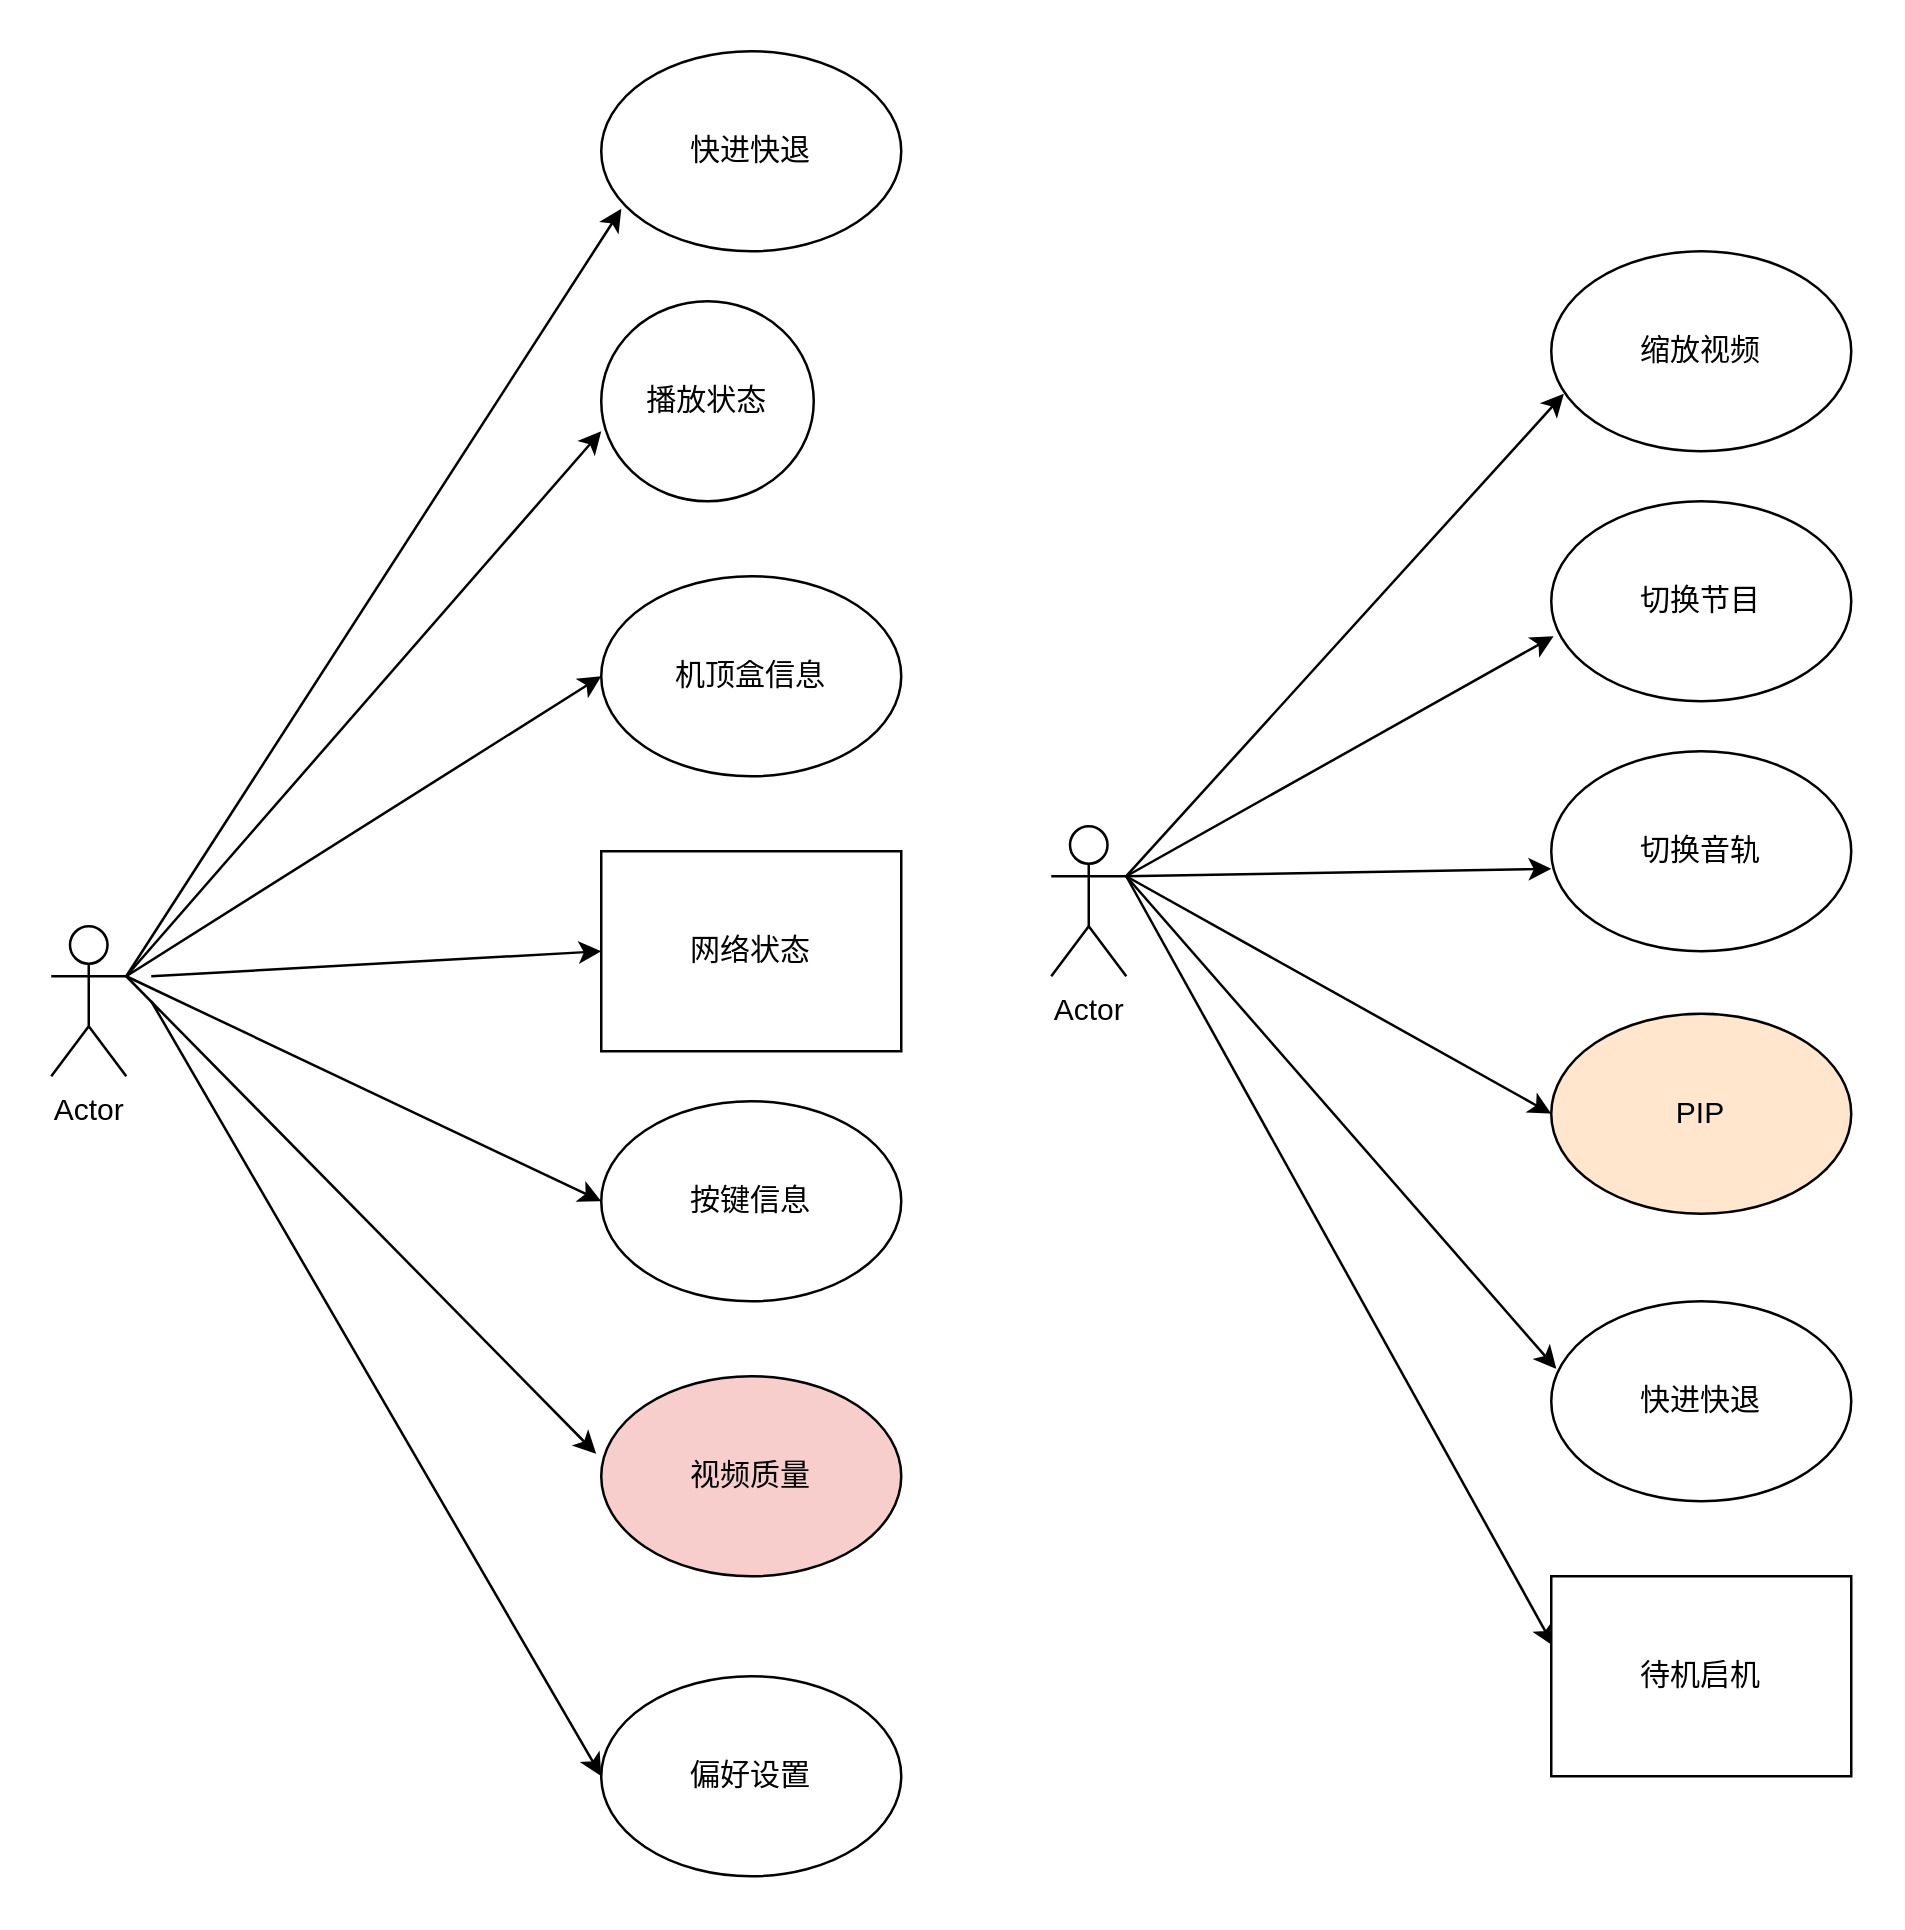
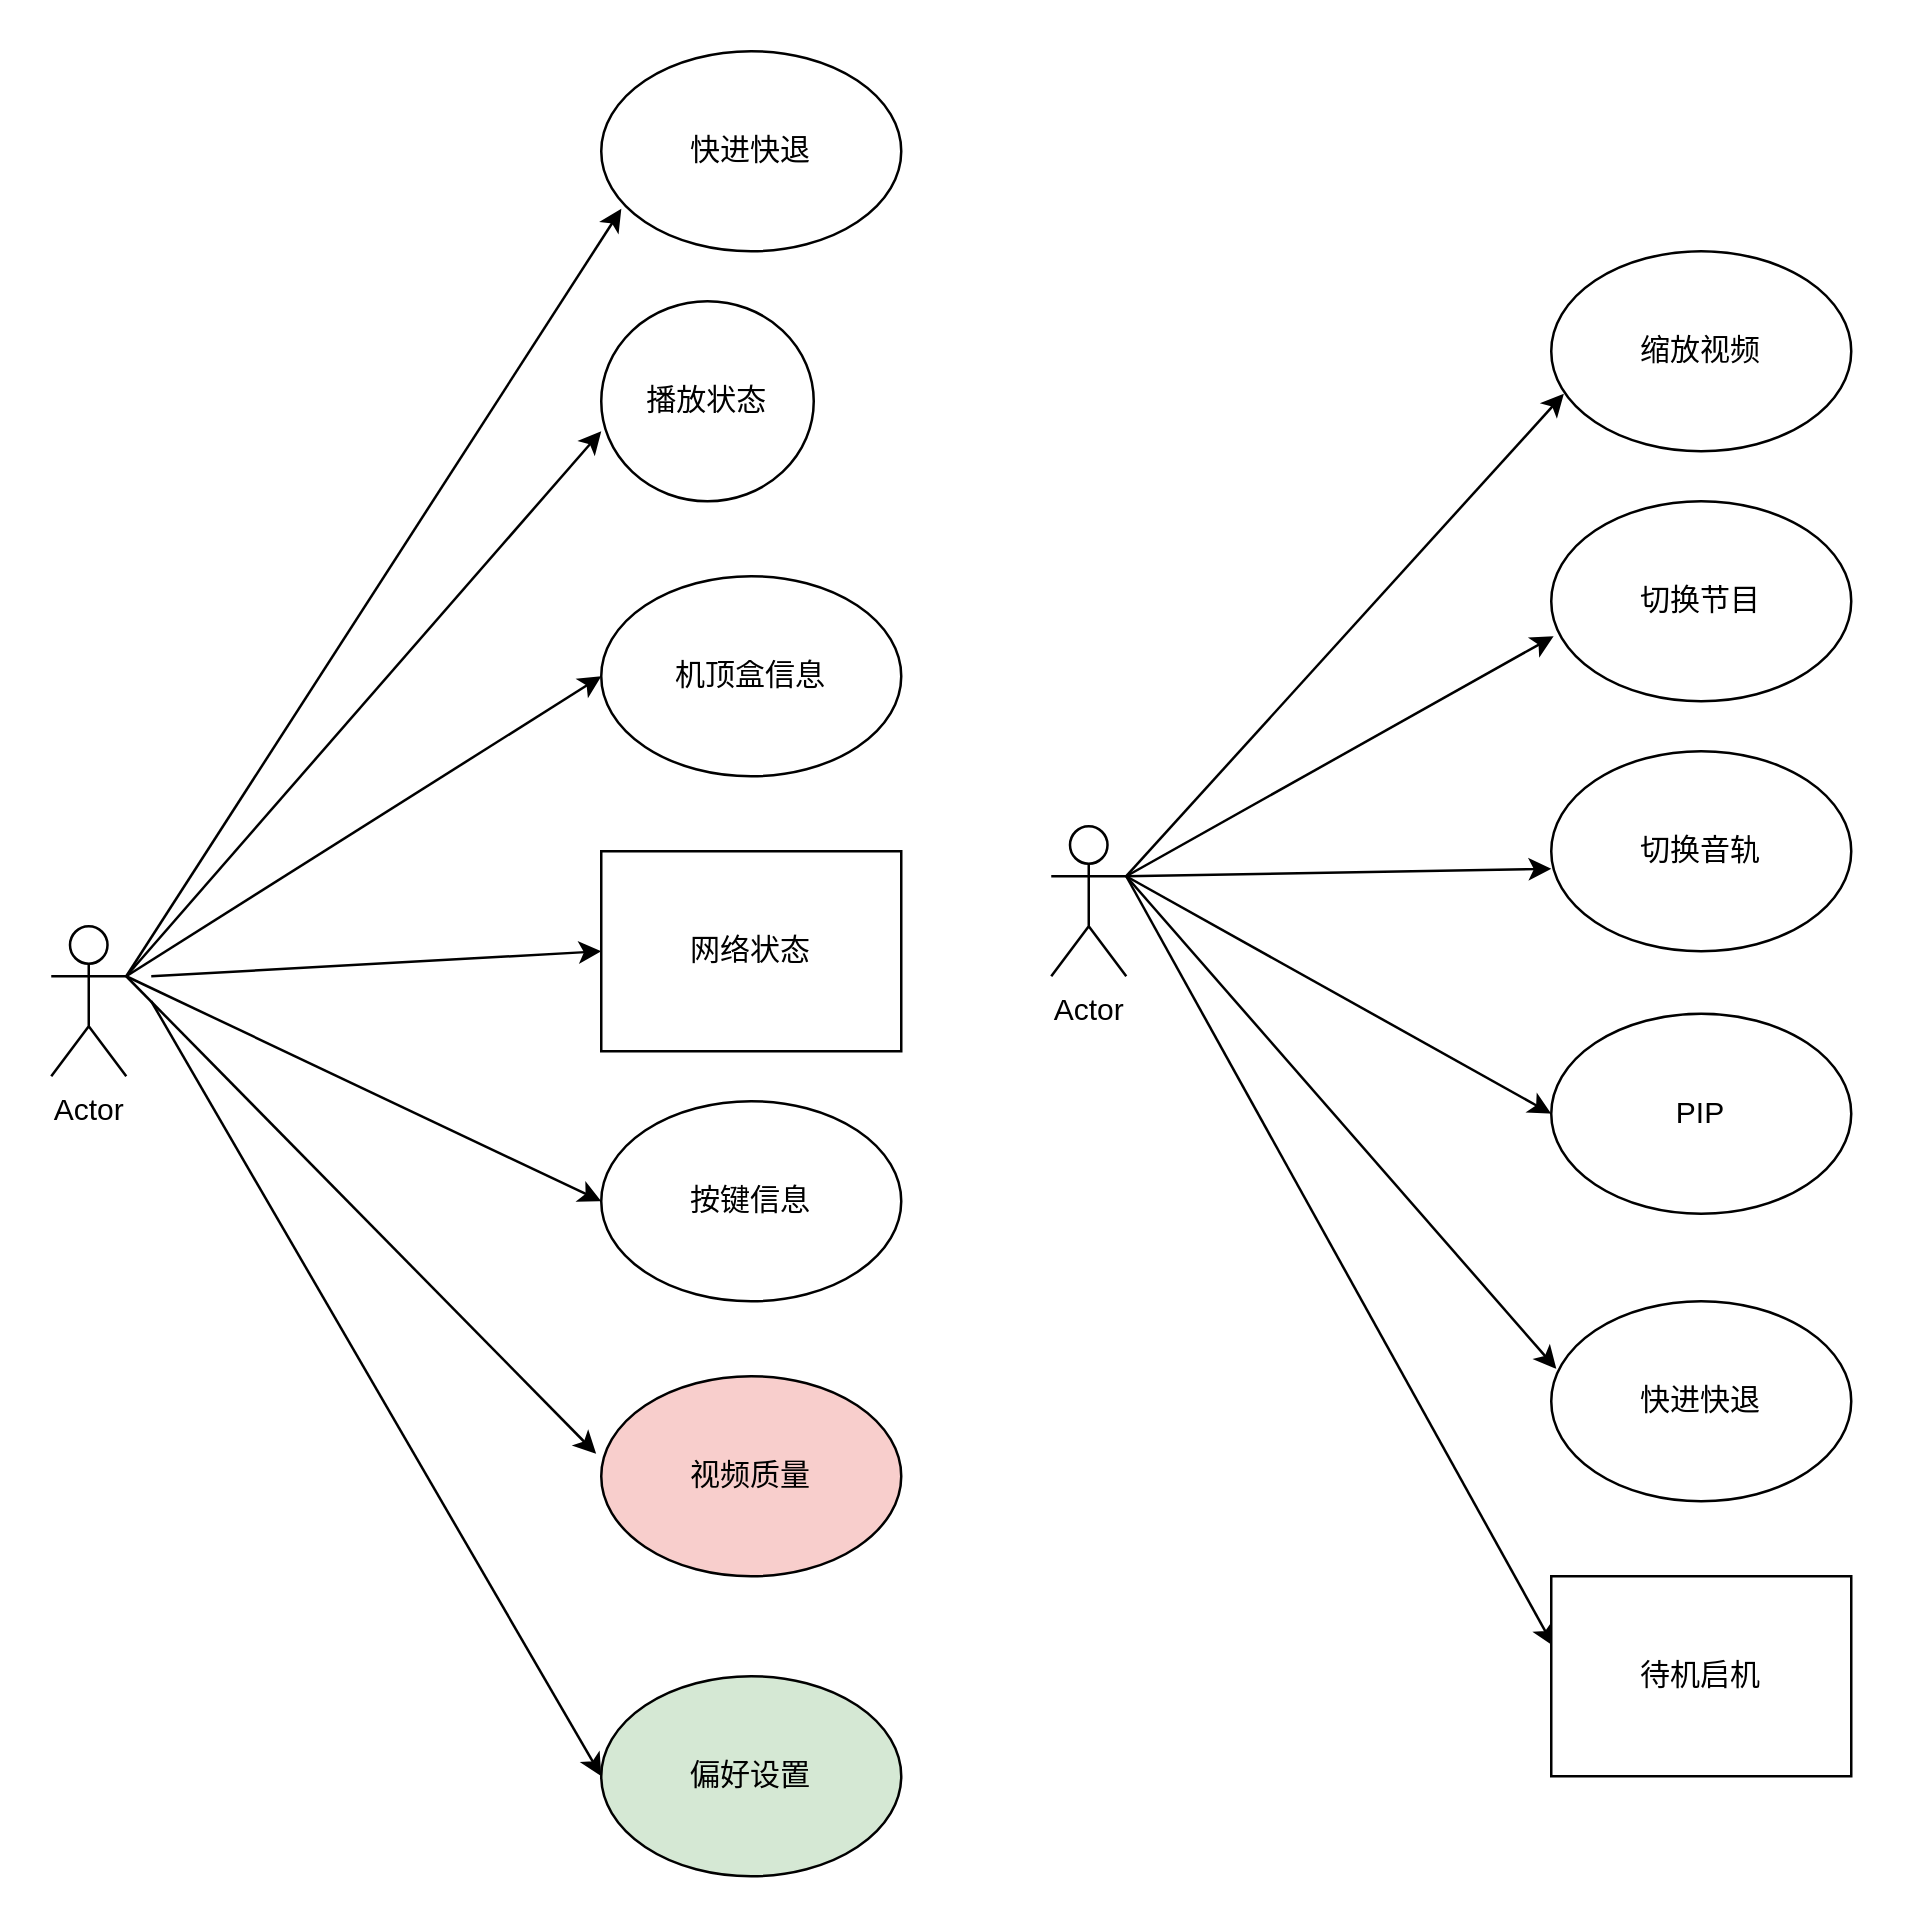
node "PIP": fillcolor #ffe6cc -> #ffffff
node "偏好设置": fillcolor #ffffff -> #d5e8d4
